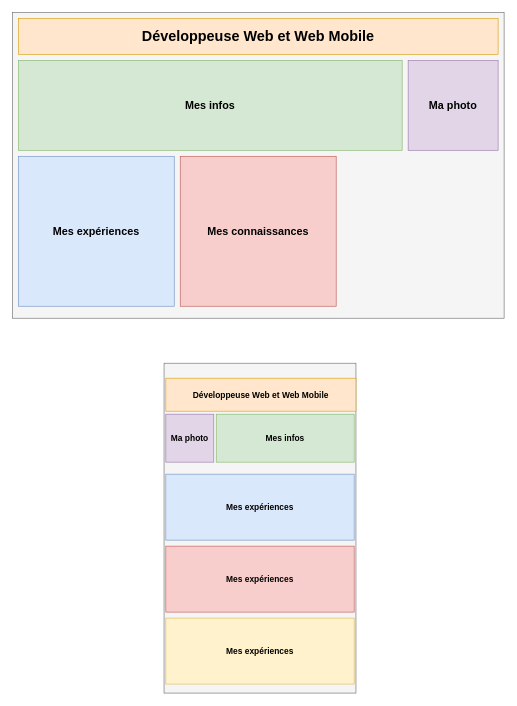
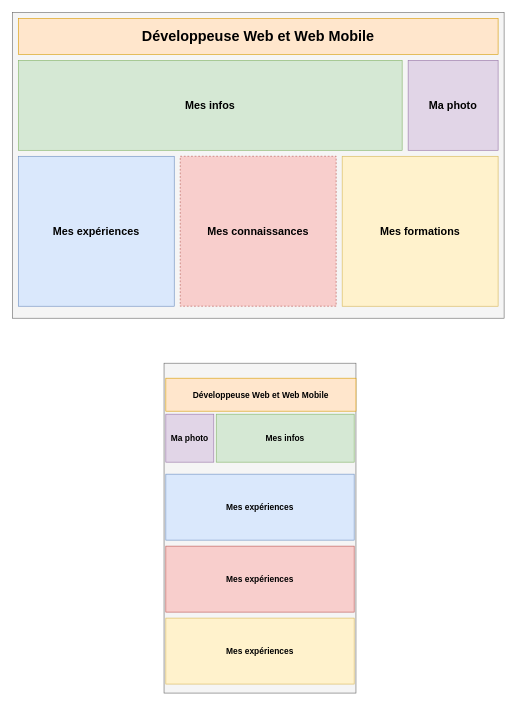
node "Mes connaissances": style solid -> dashed
node "Mes formations": added
